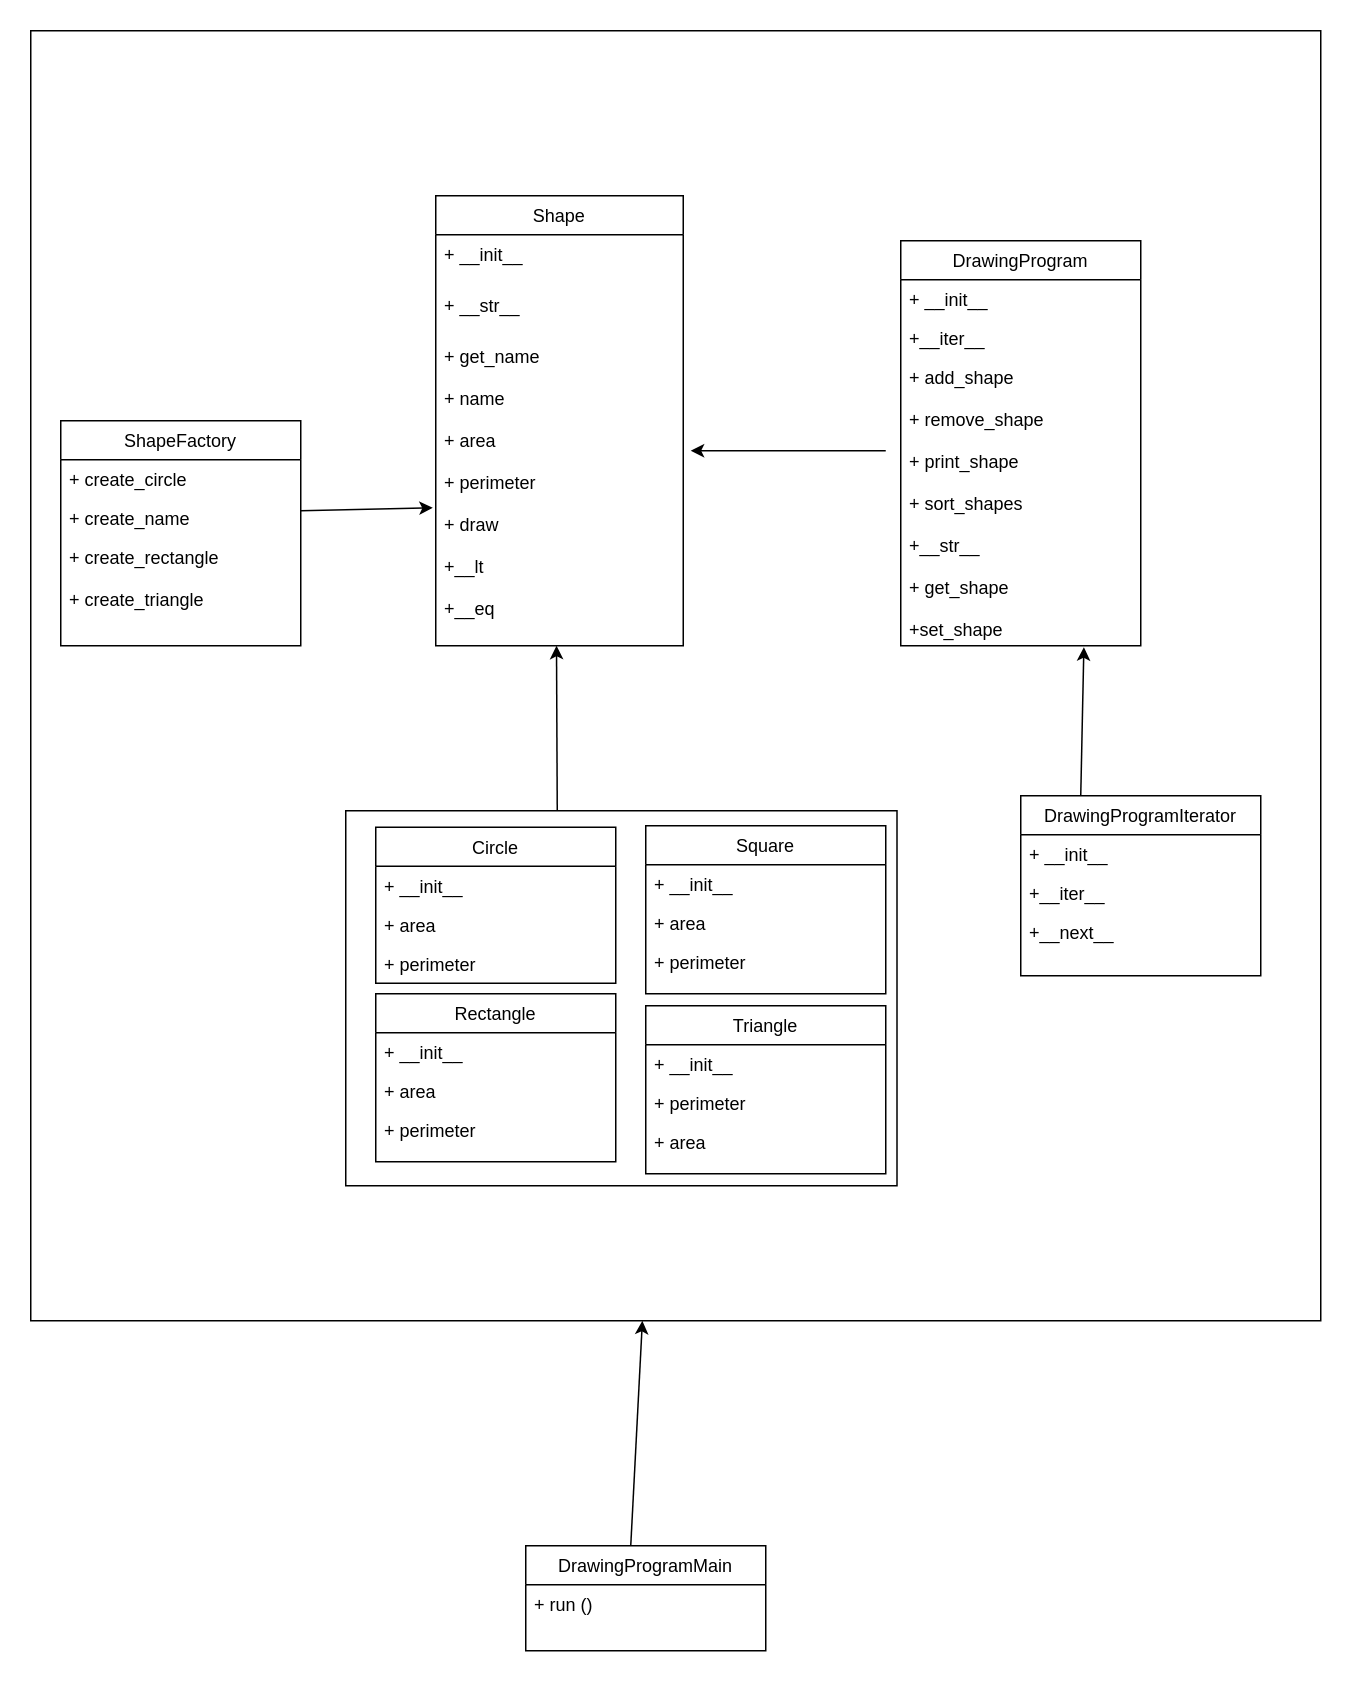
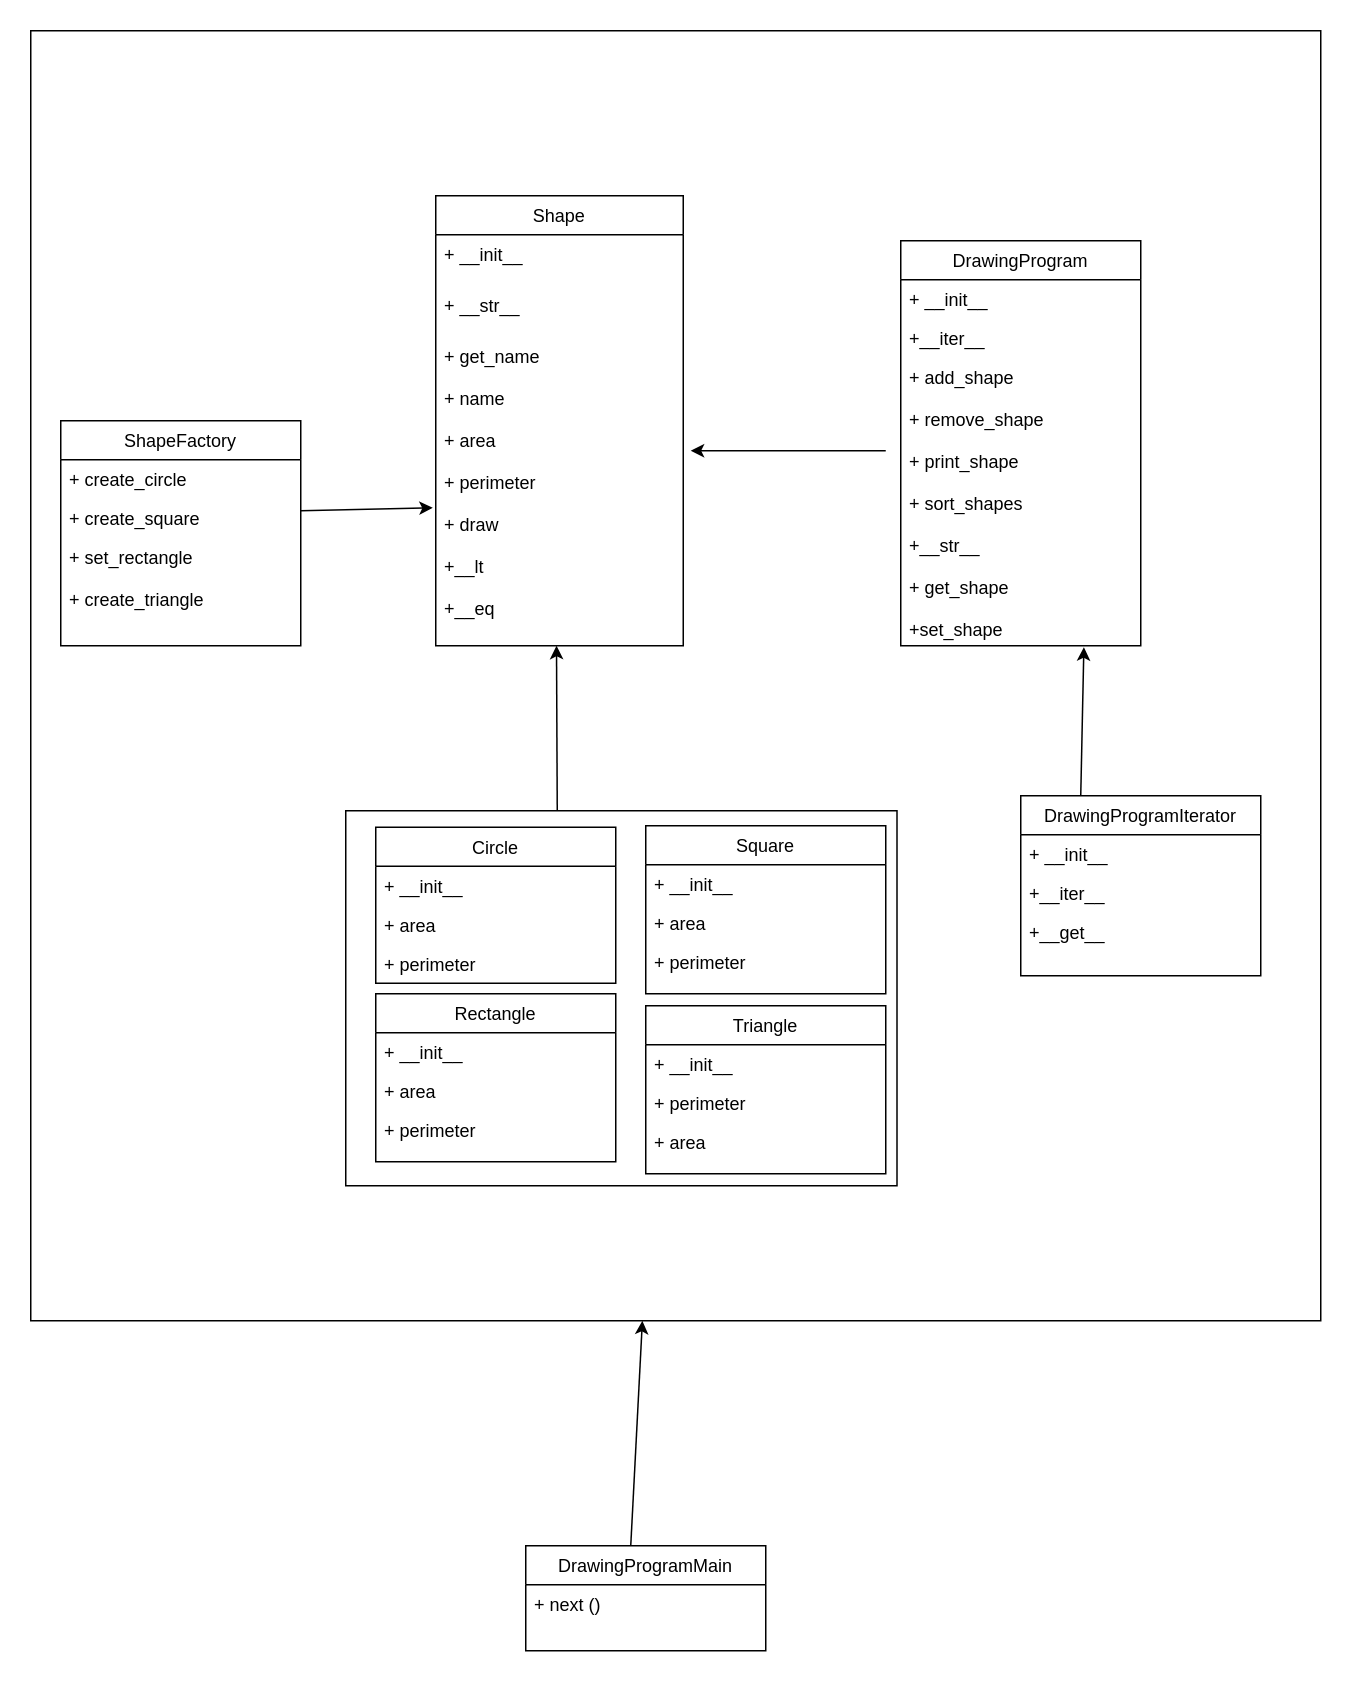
node "+ create_name": label "+ create_name" -> "+ create_square"
node "+ create_rectangle + create_triangle": label "+ create_rectangle + create_triangle" -> "+ set_rectangle + create_triangle"
node "+__next__": label "+__next__" -> "+__get__"
node "+ run ()": label "+ run ()" -> "+ next ()"
